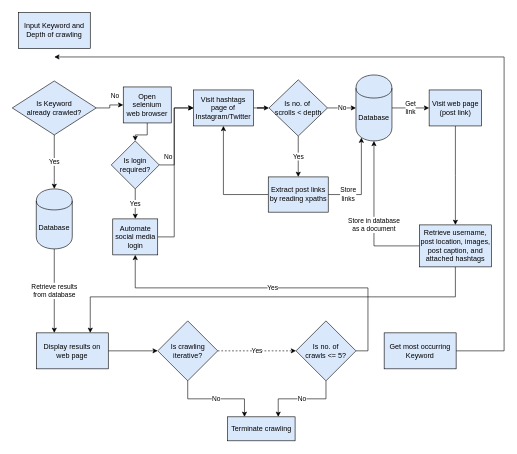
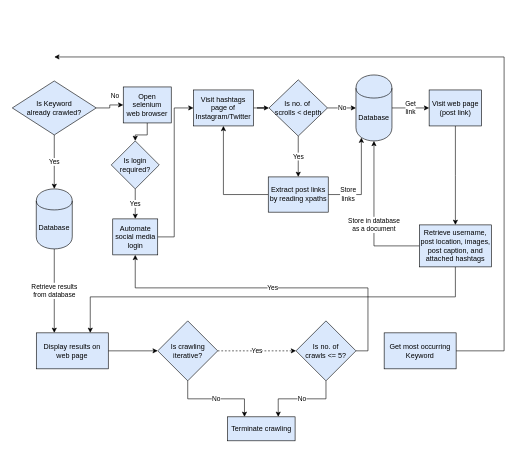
node "Input Keyword and Depth of crawling": removed
edge "Is login required?" -> "Visit hashtags page of Instagram/Twitter": removed, label "No"
